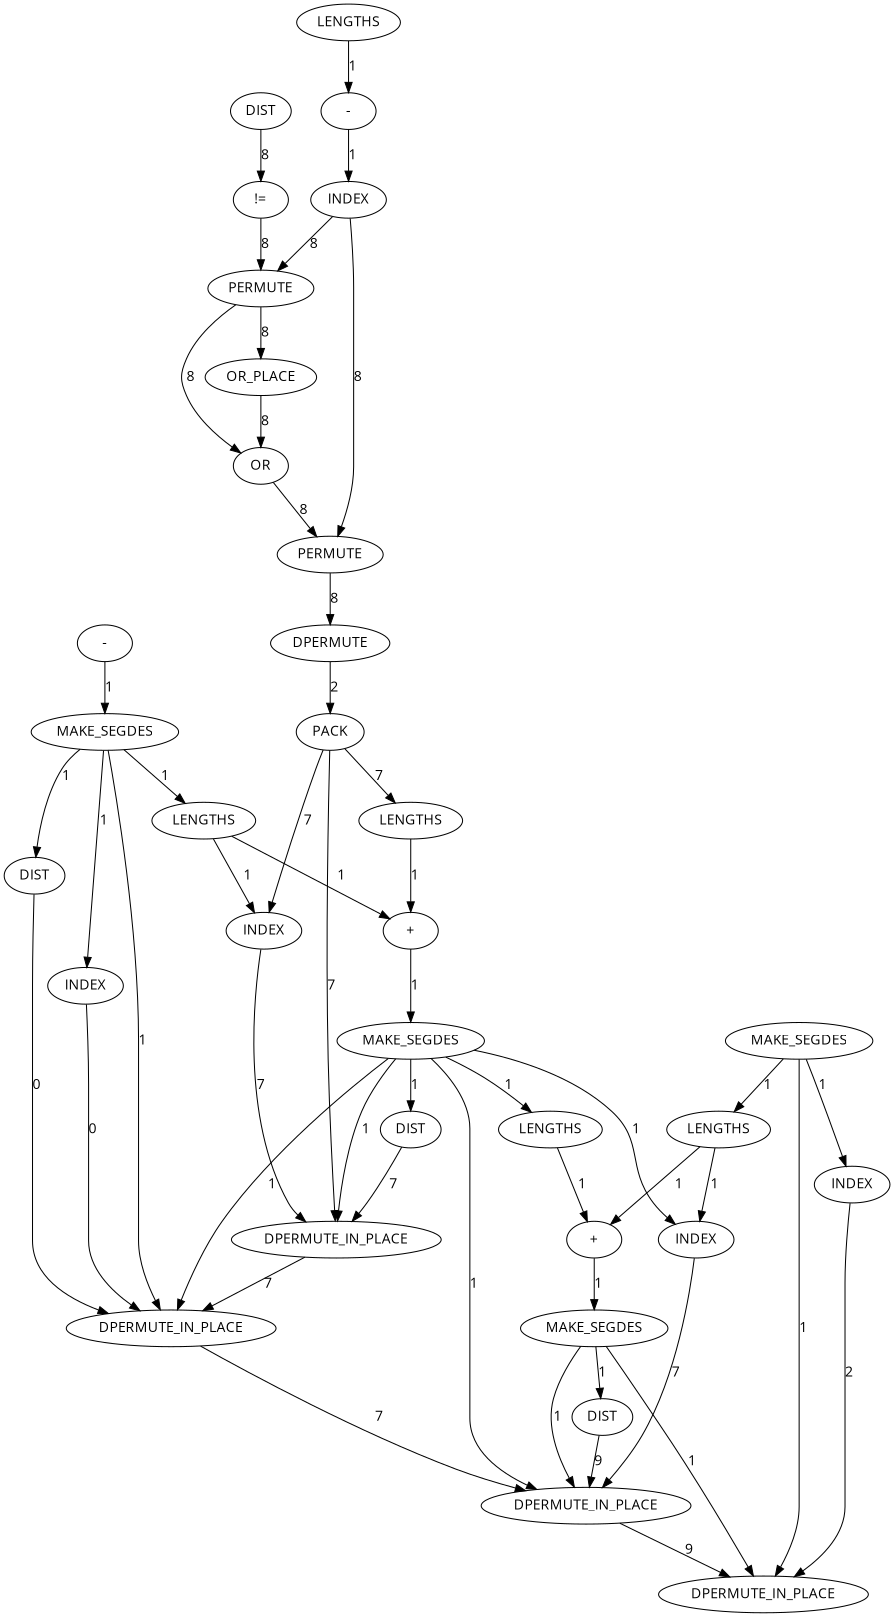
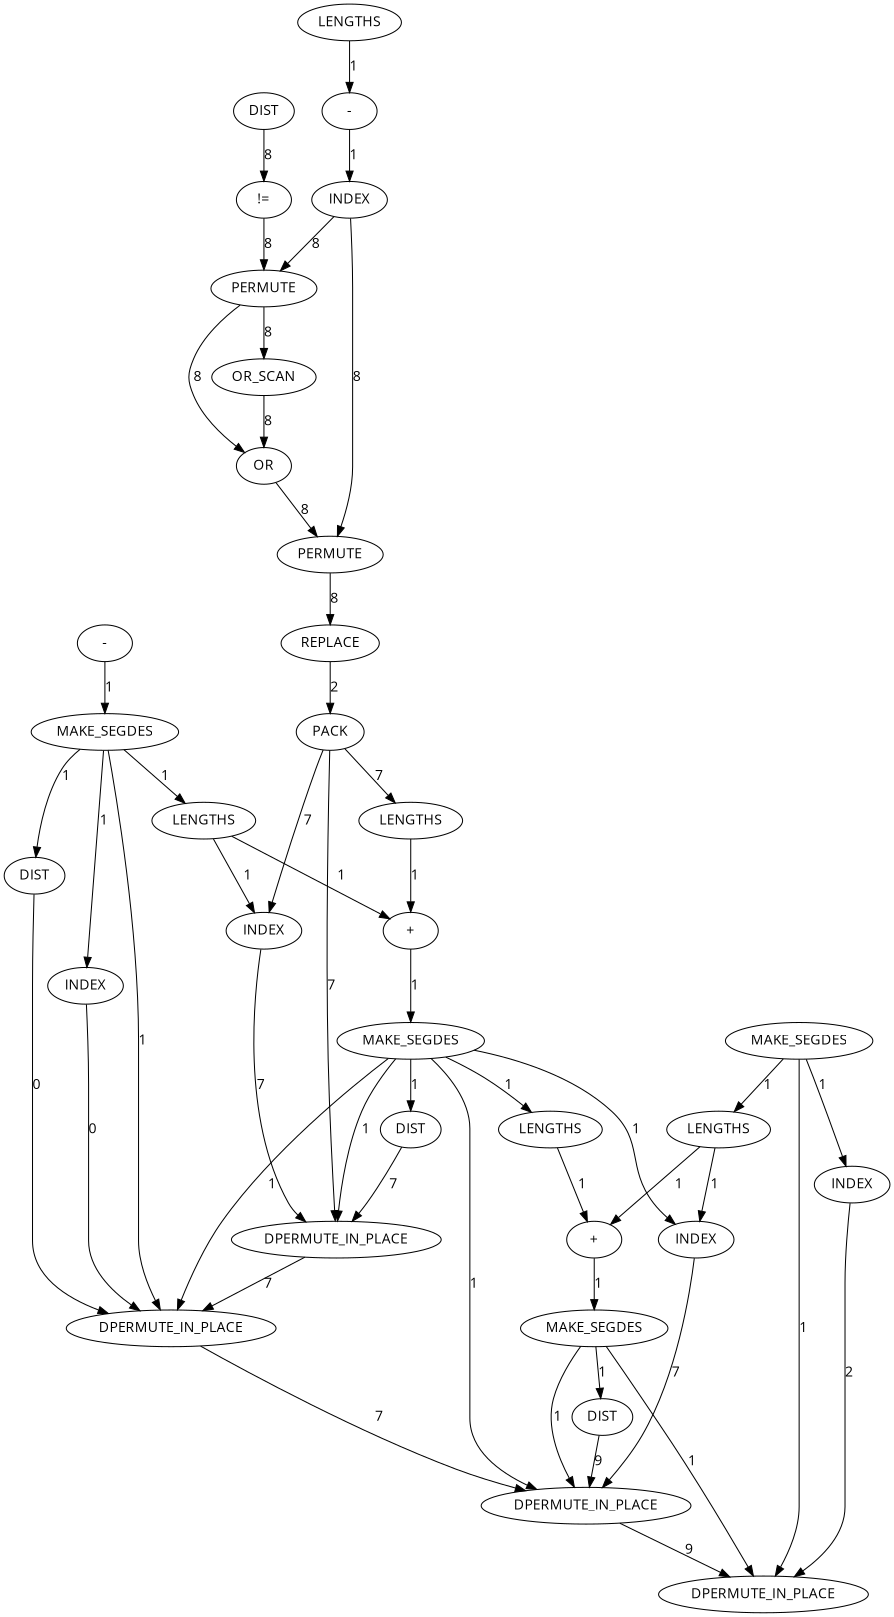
node "OR_PLACE": label "OR_PLACE" -> "OR_SCAN"
node "DPERMUTE": label "DPERMUTE" -> "REPLACE"
